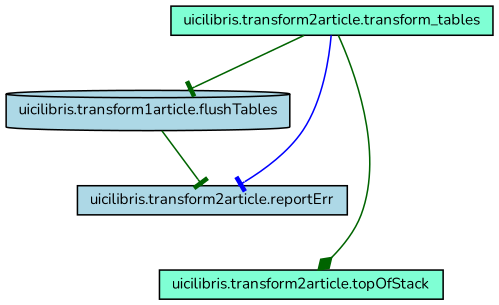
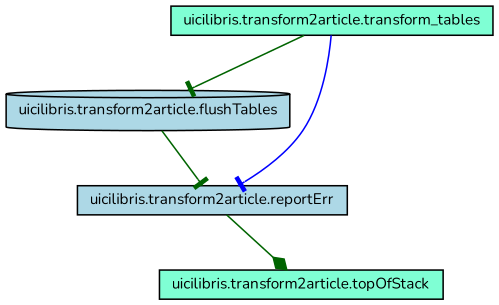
node "uicilibris.transform1article.flushTables": label "uicilibris.transform1article.flushTables" -> "uicilibris.transform2article.flushTables"
edge "uicilibris.transform2article.transform_tables" -> "uicilibris.transform2article.topOfStack": now "uicilibris.transform2article.reportErr" -> "uicilibris.transform2article.topOfStack"
